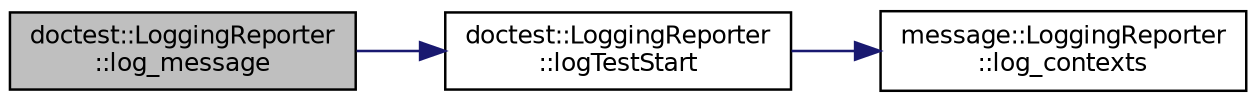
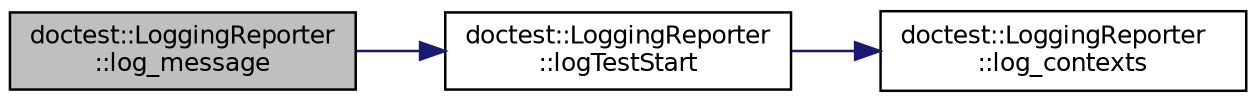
node "message::LoggingReporter ::log_contexts": label "message::LoggingReporter ::log_contexts" -> "doctest::LoggingReporter ::log_contexts"
